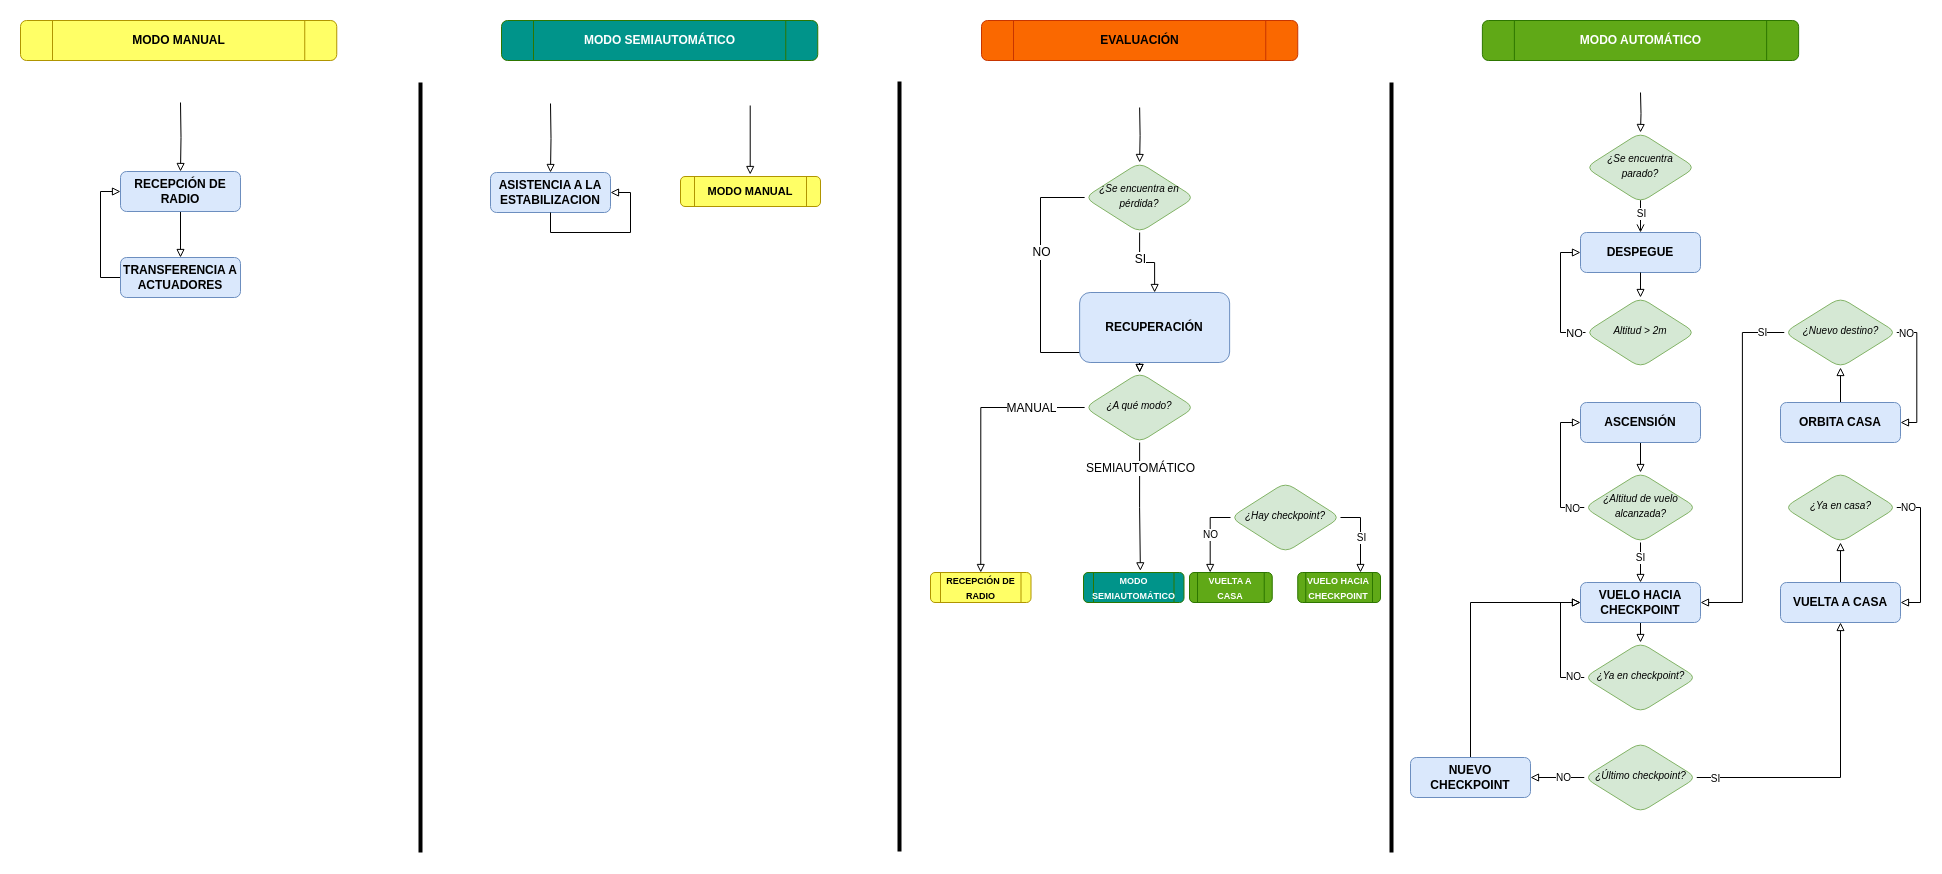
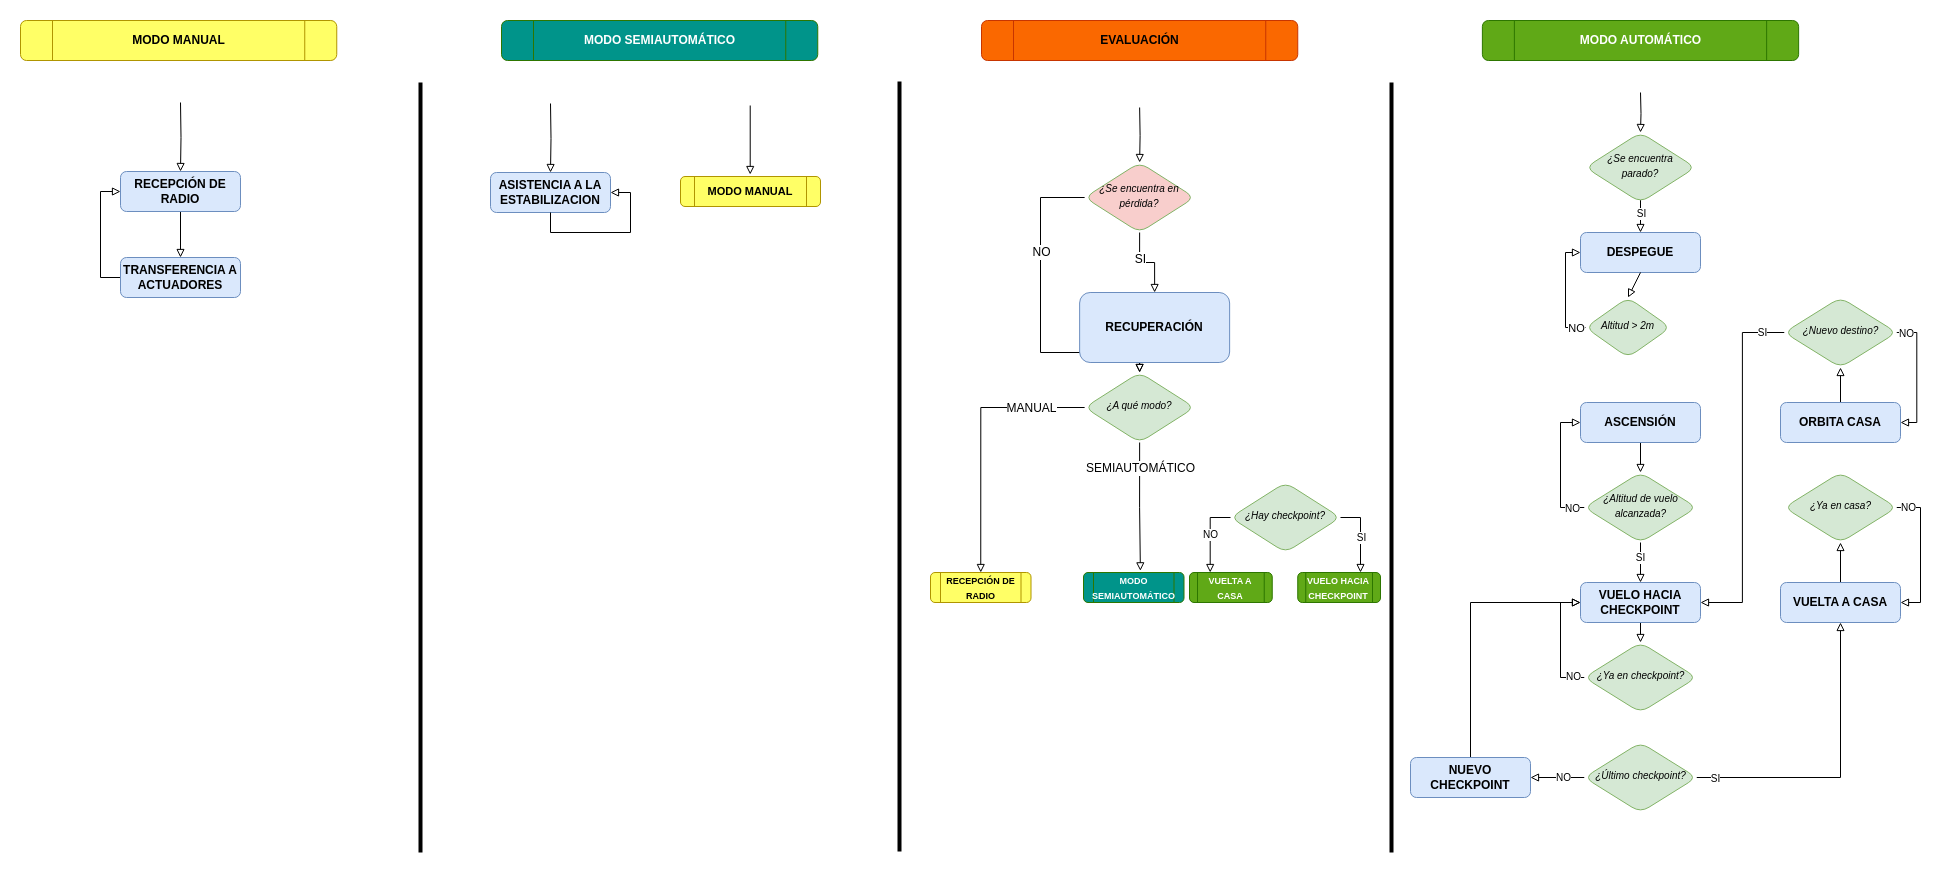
node "¿Se encuentra en pérdida?": fillcolor #d5e8d4 -> #f8cecc
edge "¿Se encuentra parado?" -> "DESPEGUE": arrowhead open -> block
node "Altitud > 2m": size 110x70 -> 85x60
